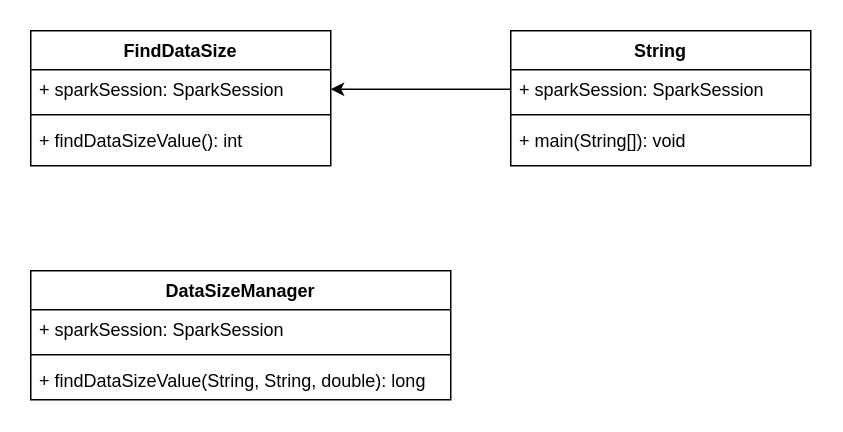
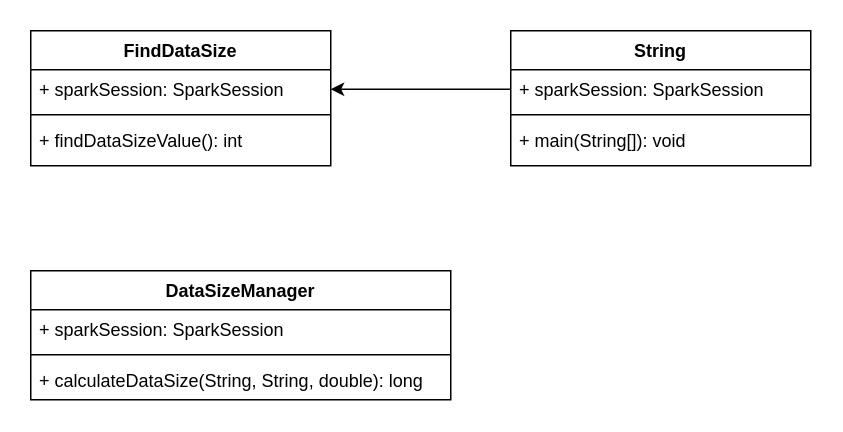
node "+ findDataSizeValue(String, String, double): long": label "+ findDataSizeValue(String, String, double): long" -> "+ calculateDataSize(String, String, double): long"
